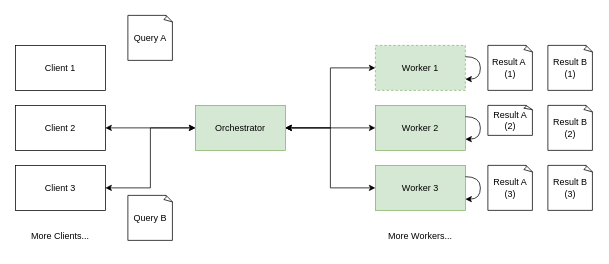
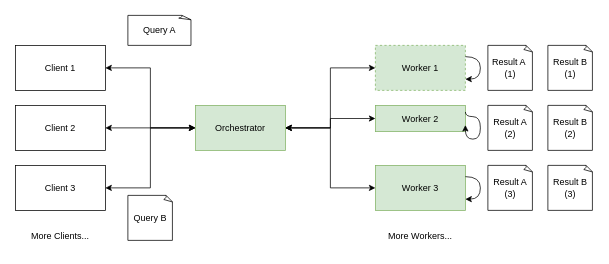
node "Query A": size 45x45 -> 64x30
edge "Client 1" -- "Orchestrator": added
node "Result A (2)": size 45x30 -> 45x45
node "Worker 2": size 90x45 -> 90x26
